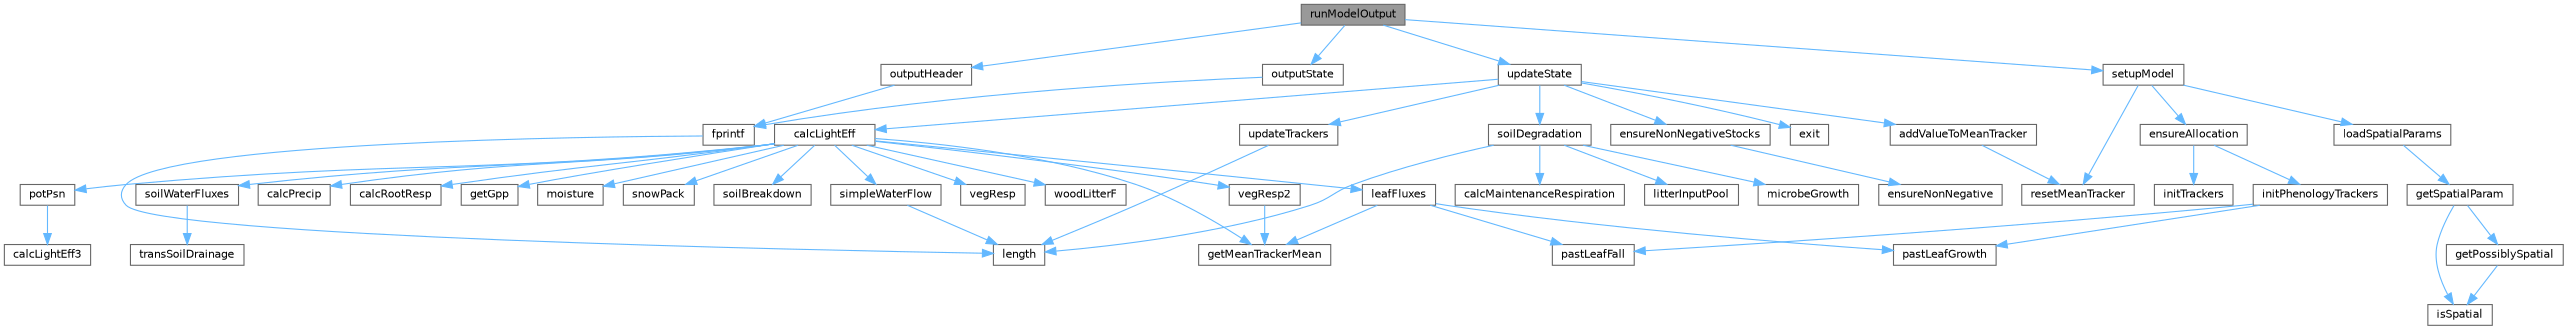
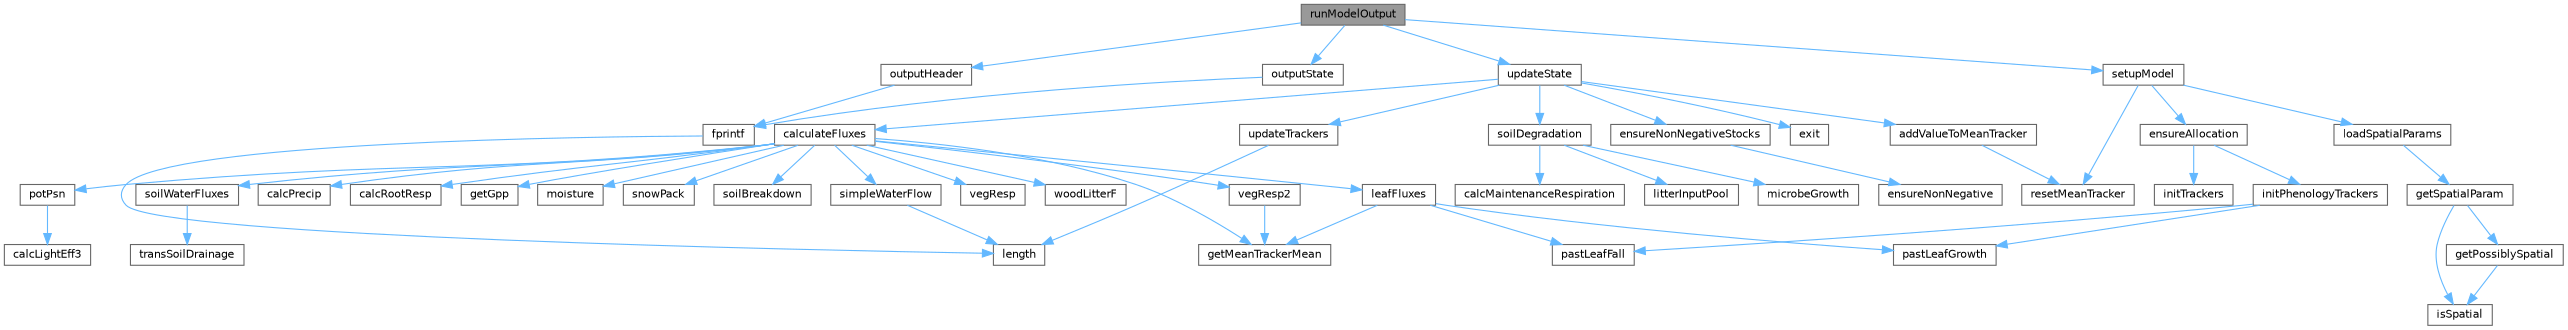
node "calcLightEff": label "calcLightEff" -> "calculateFluxes"
edge "soilDegradation" -> "length": removed
